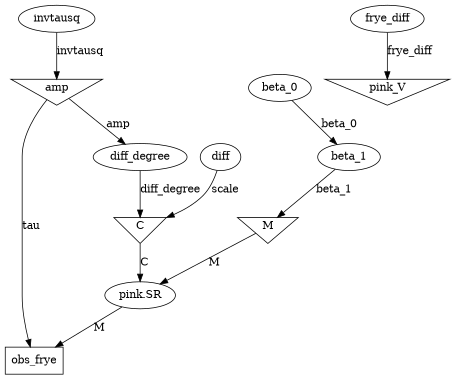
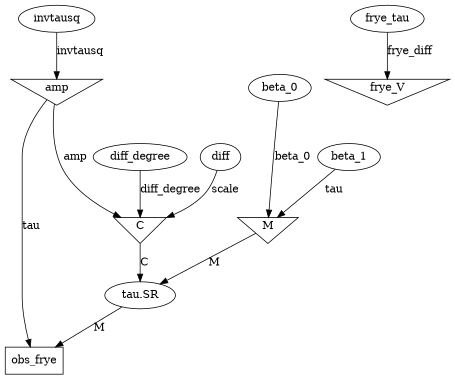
node "frye_diff": label "frye_diff" -> "frye_tau"
node "pink_V": label "pink_V" -> "frye_V"
edge "amp" -> "diff_degree": now "amp" -> "C"
edge "beta_0" -> "beta_1": now "beta_0" -> "M"
edge "beta_1" -> "M": label "beta_1" -> "tau"
node "pink.SR": label "pink.SR" -> "tau.SR"
